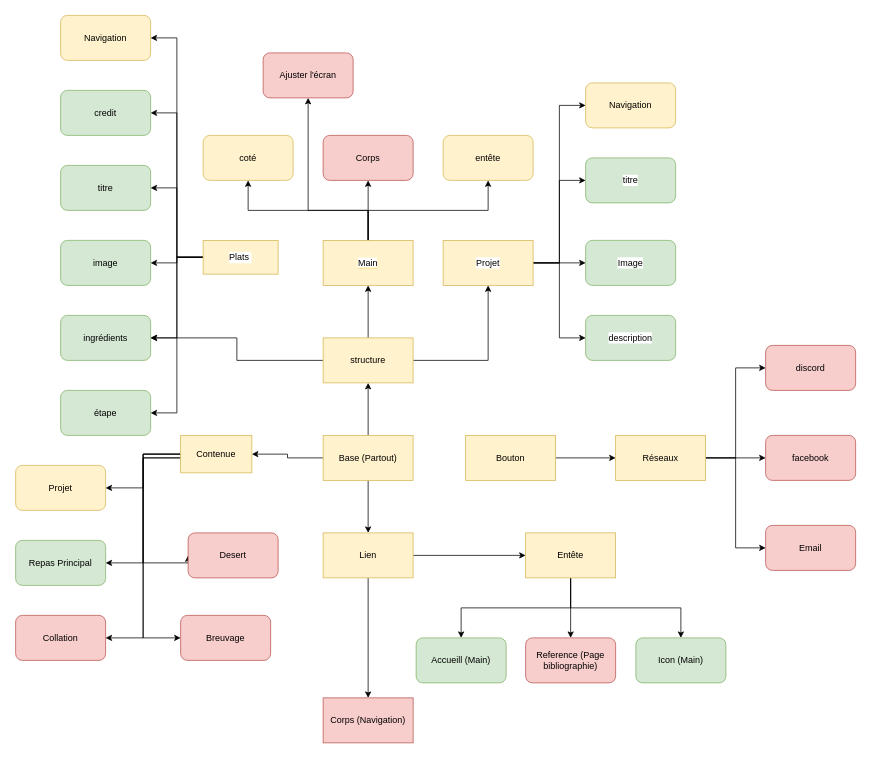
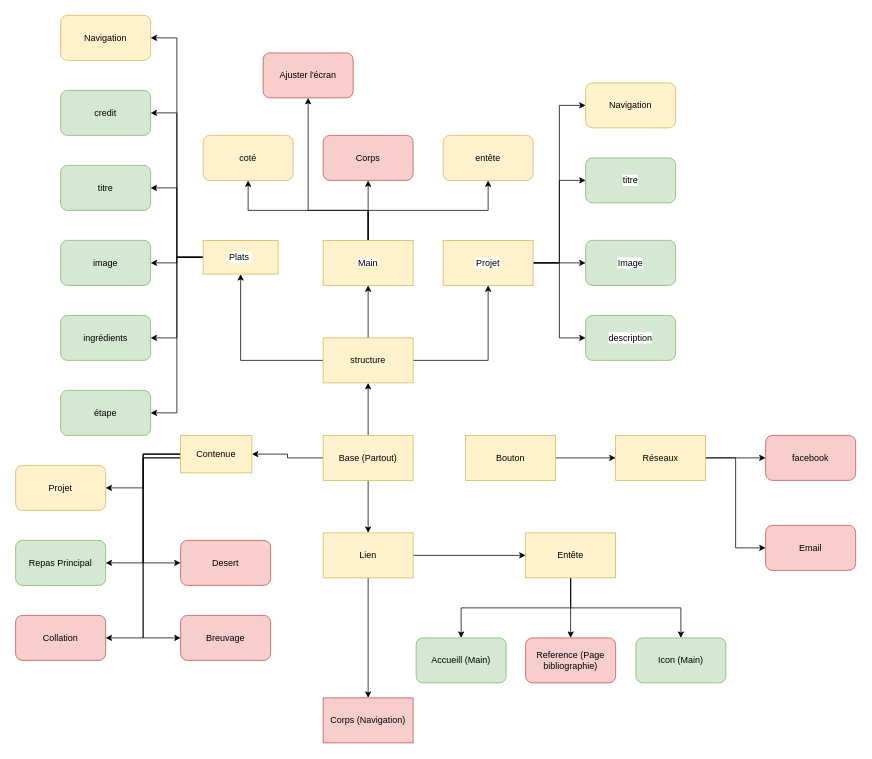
edge "structure" -> "ingrédients": now "structure" -> "Plats"
node "discord": removed
edge "Réseaux" -> "discord": removed
node "Desert": moved (233, 555) -> (225, 563)
